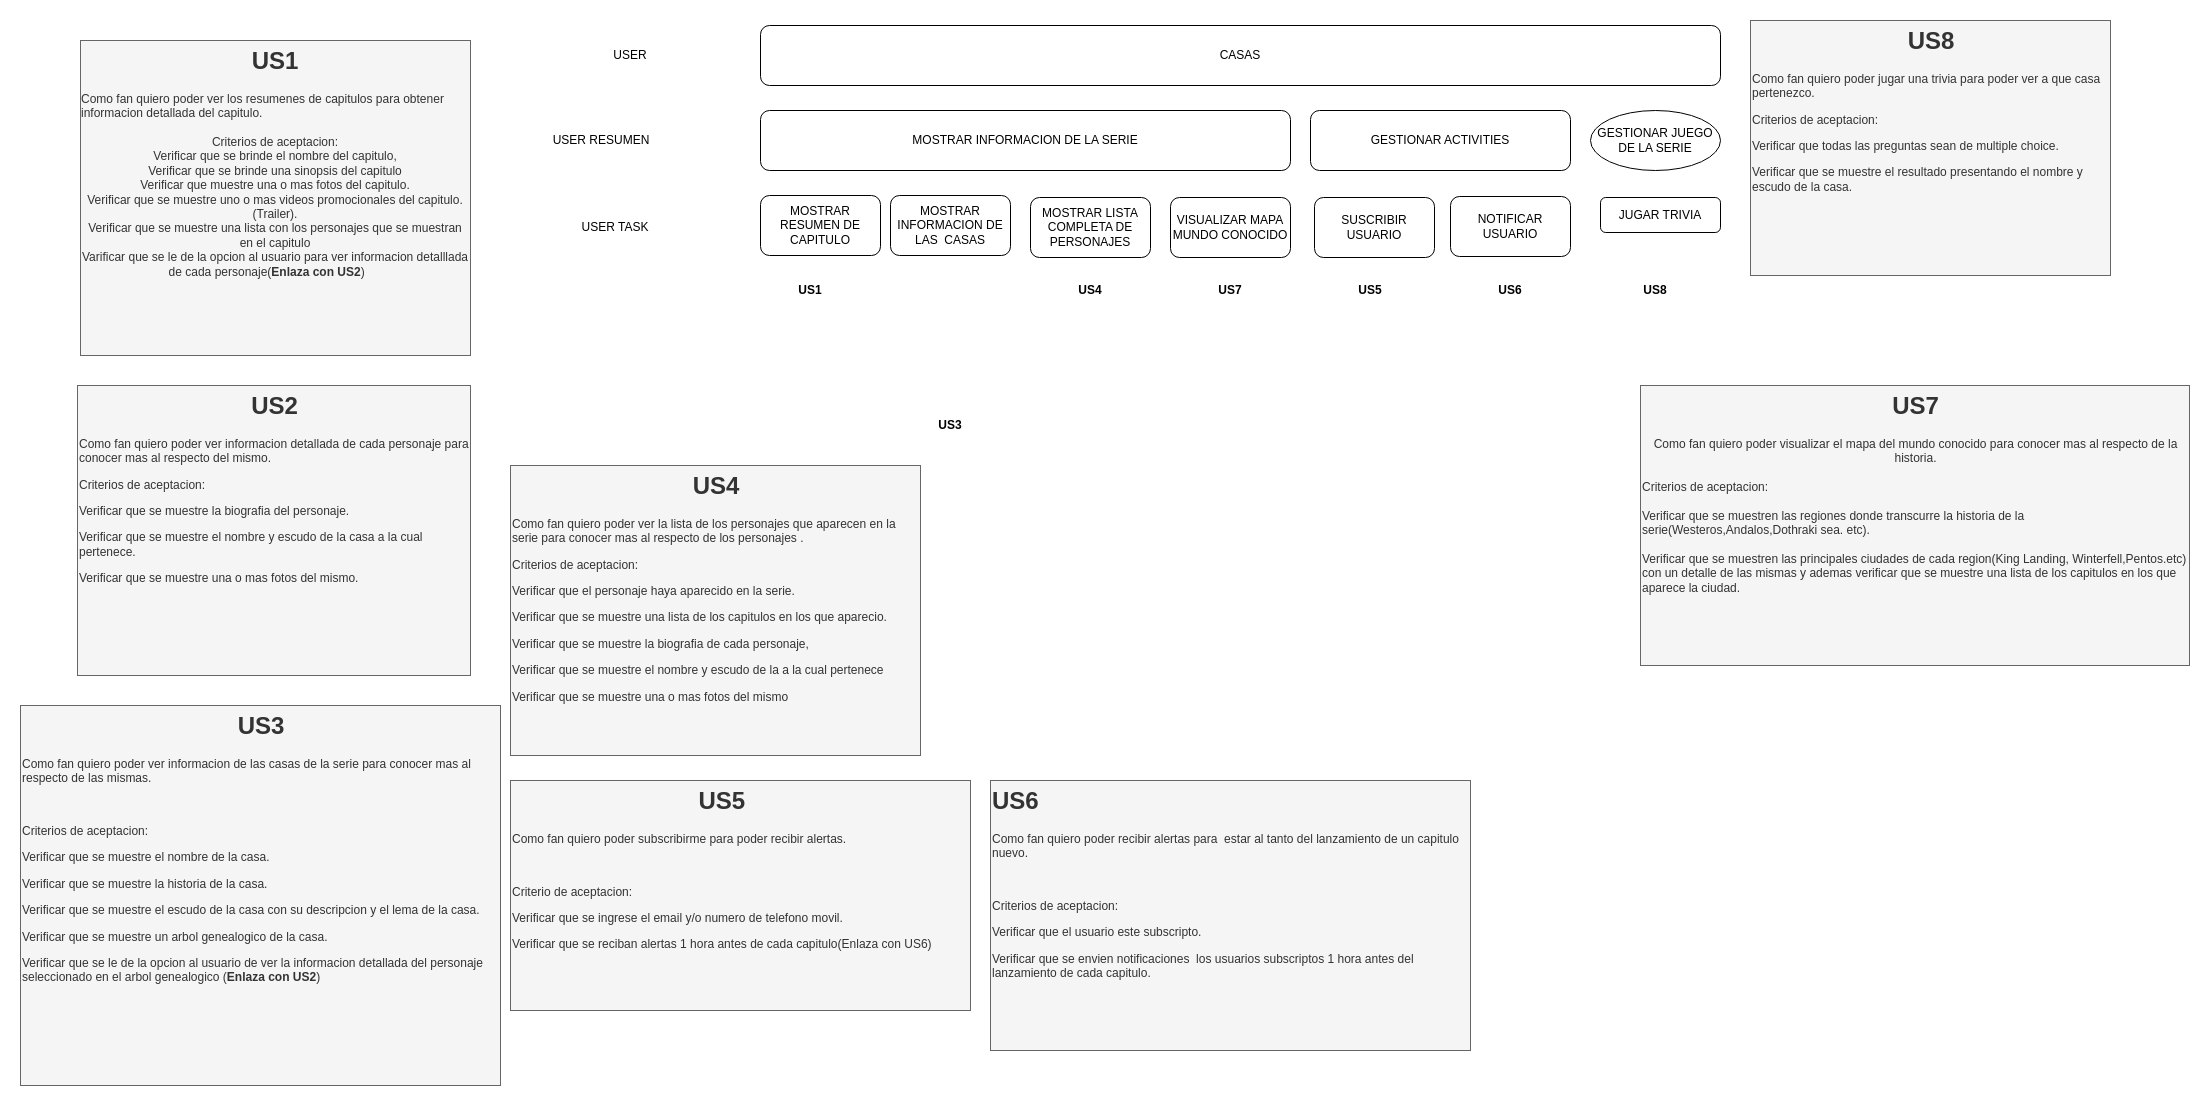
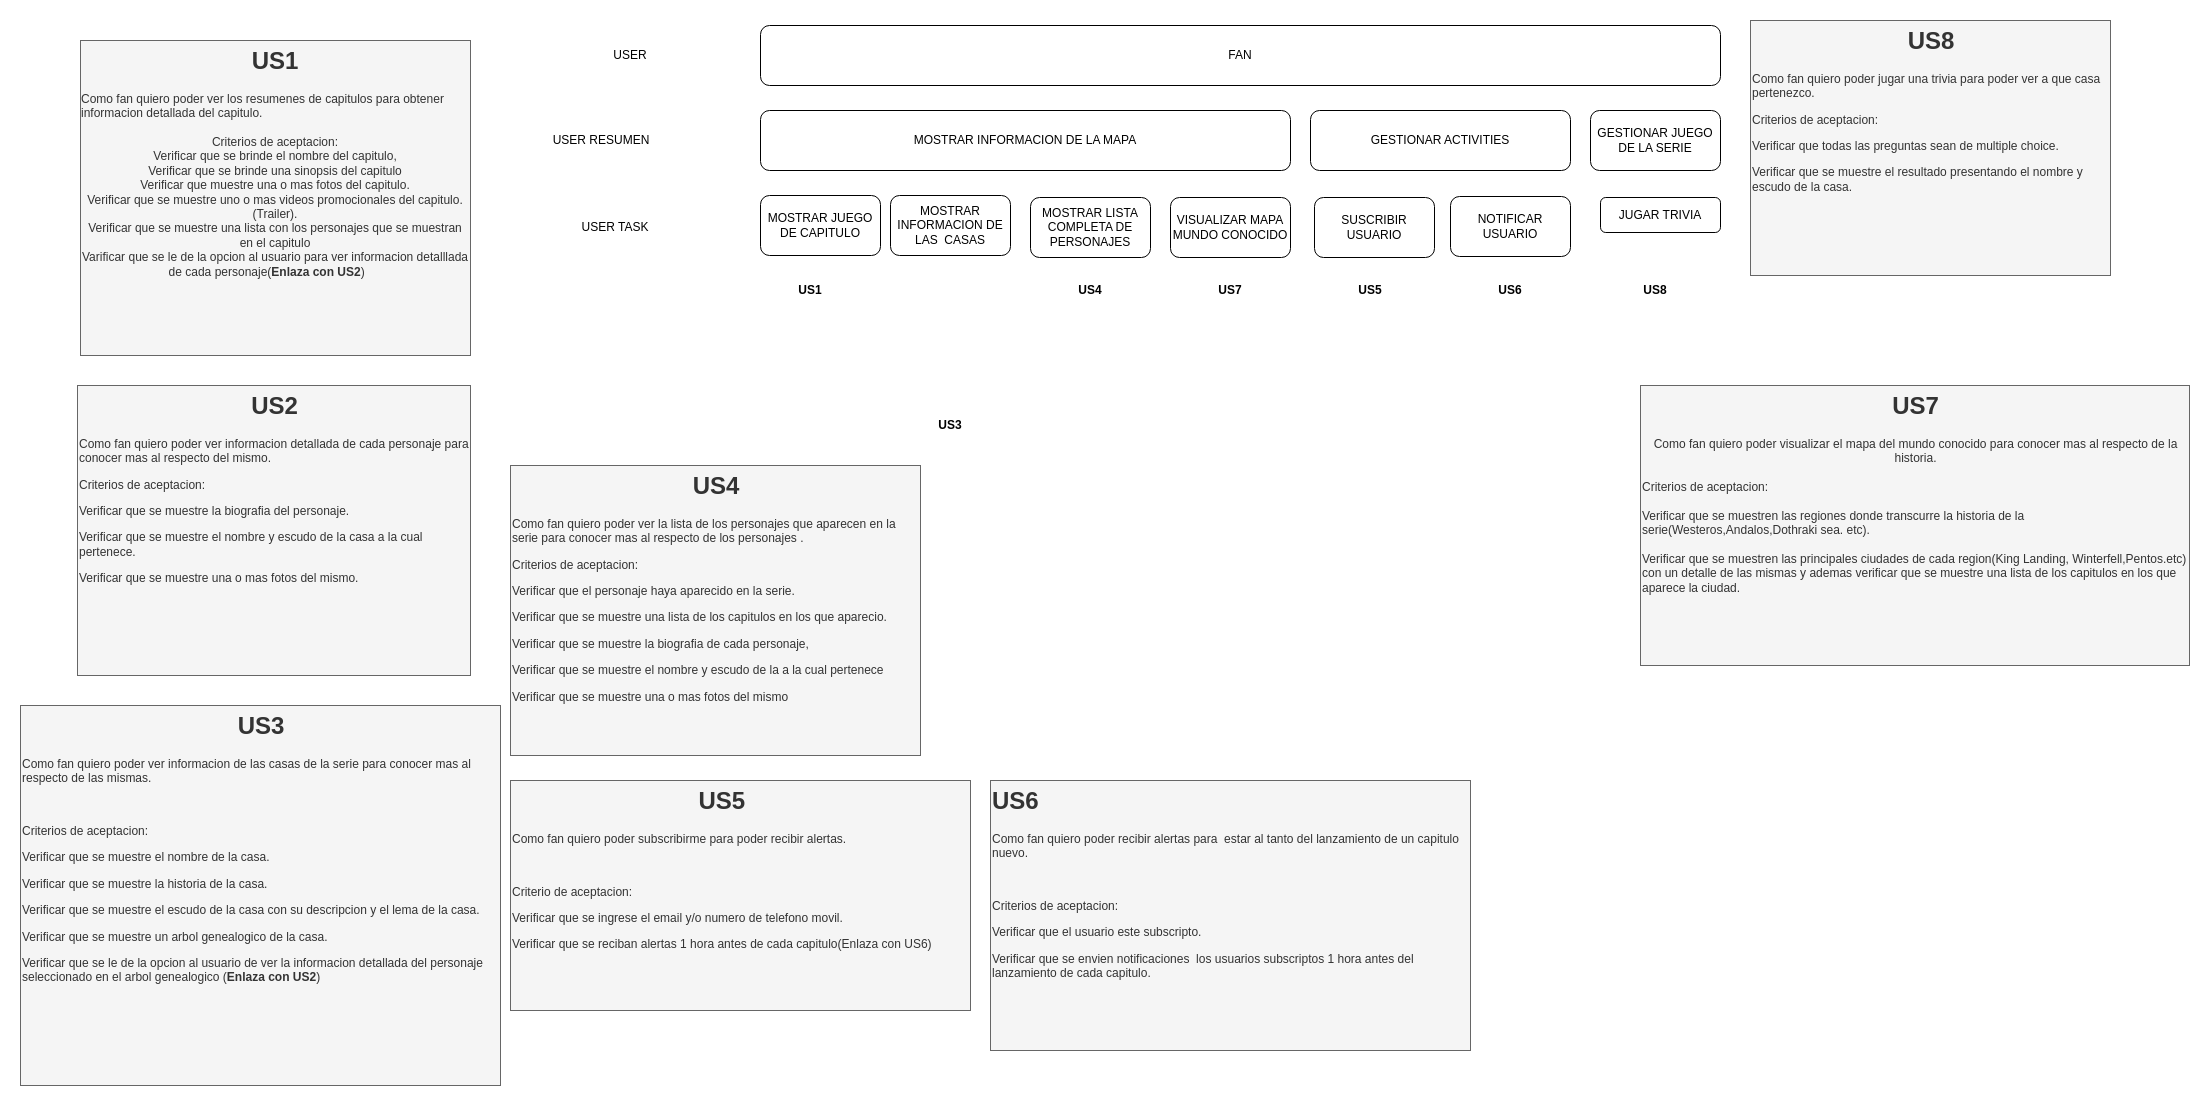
node "CASAS": label "CASAS" -> "FAN"
node "MOSTRAR INFORMACION DE LA SERIE": label "MOSTRAR INFORMACION DE LA SERIE" -> "MOSTRAR INFORMACION DE LA MAPA"
node "GESTIONAR JUEGO DE LA SERIE": shape ellipse -> rounded rectangle
node "MOSTRAR RESUMEN DE CAPITULO": label "MOSTRAR RESUMEN DE CAPITULO" -> "MOSTRAR JUEGO DE CAPITULO"
